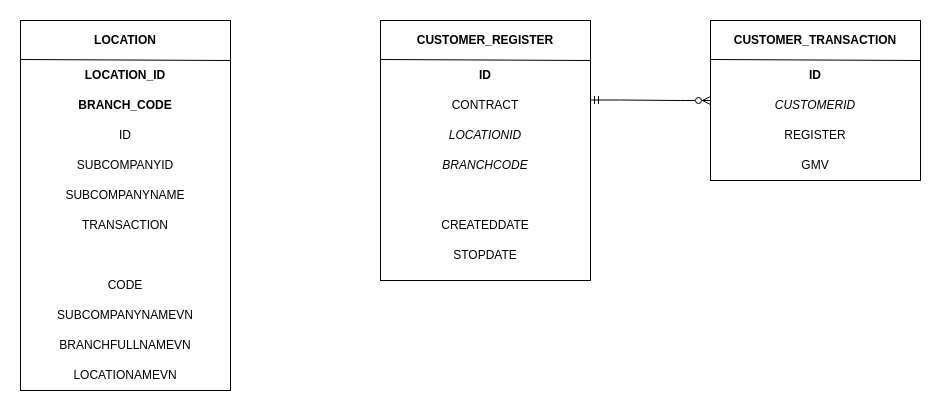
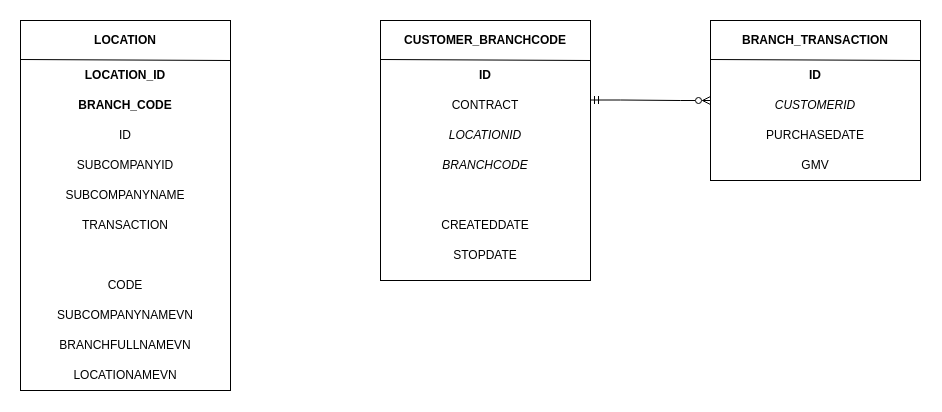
node "CUSTOMER_REGISTER": label "CUSTOMER_REGISTER" -> "CUSTOMER_BRANCHCODE"
node "CUSTOMER_TRANSACTION": label "CUSTOMER_TRANSACTION" -> "BRANCH_TRANSACTION"
node "REGISTER": label "REGISTER" -> "PURCHASEDATE"
